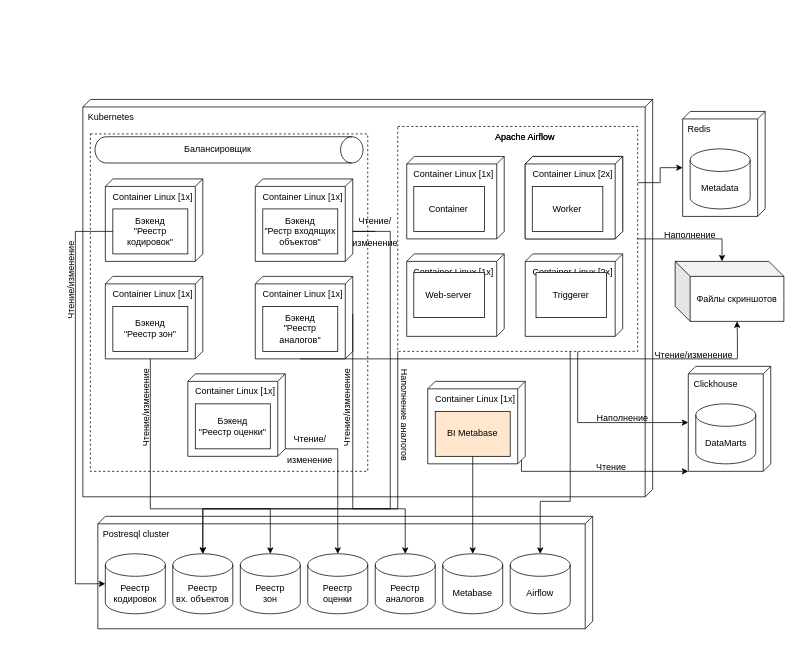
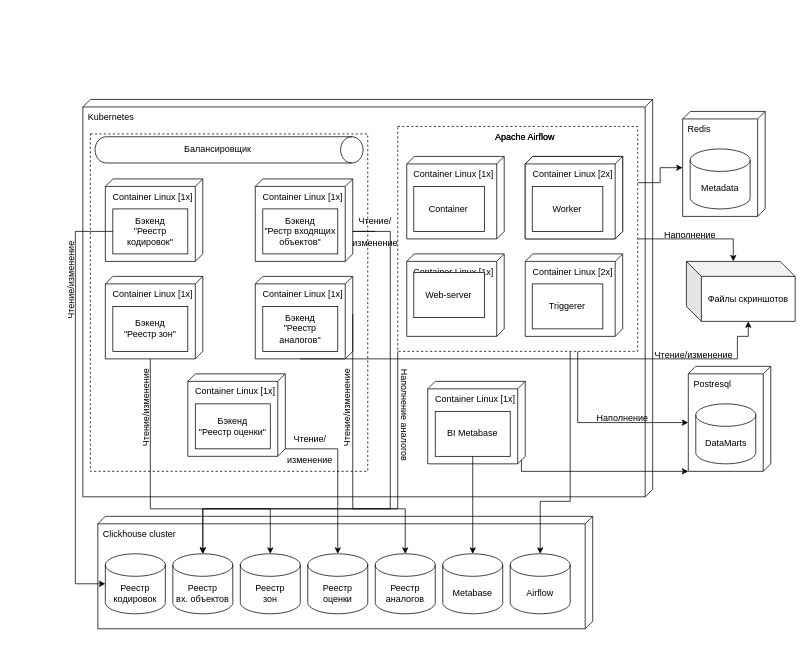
node "Файлы скриншотов": moved (730, 291) -> (741, 291)
node "Triggerer": moved (571, 295) -> (568, 306)
node "Clickhouse": label "Clickhouse" -> "Postresql"
node "BI Metabase": fillcolor #ffe6cc -> #ffffff
node "Чтение": removed
node "Postresql cluster": label "Postresql cluster" -> "Clickhouse cluster"
